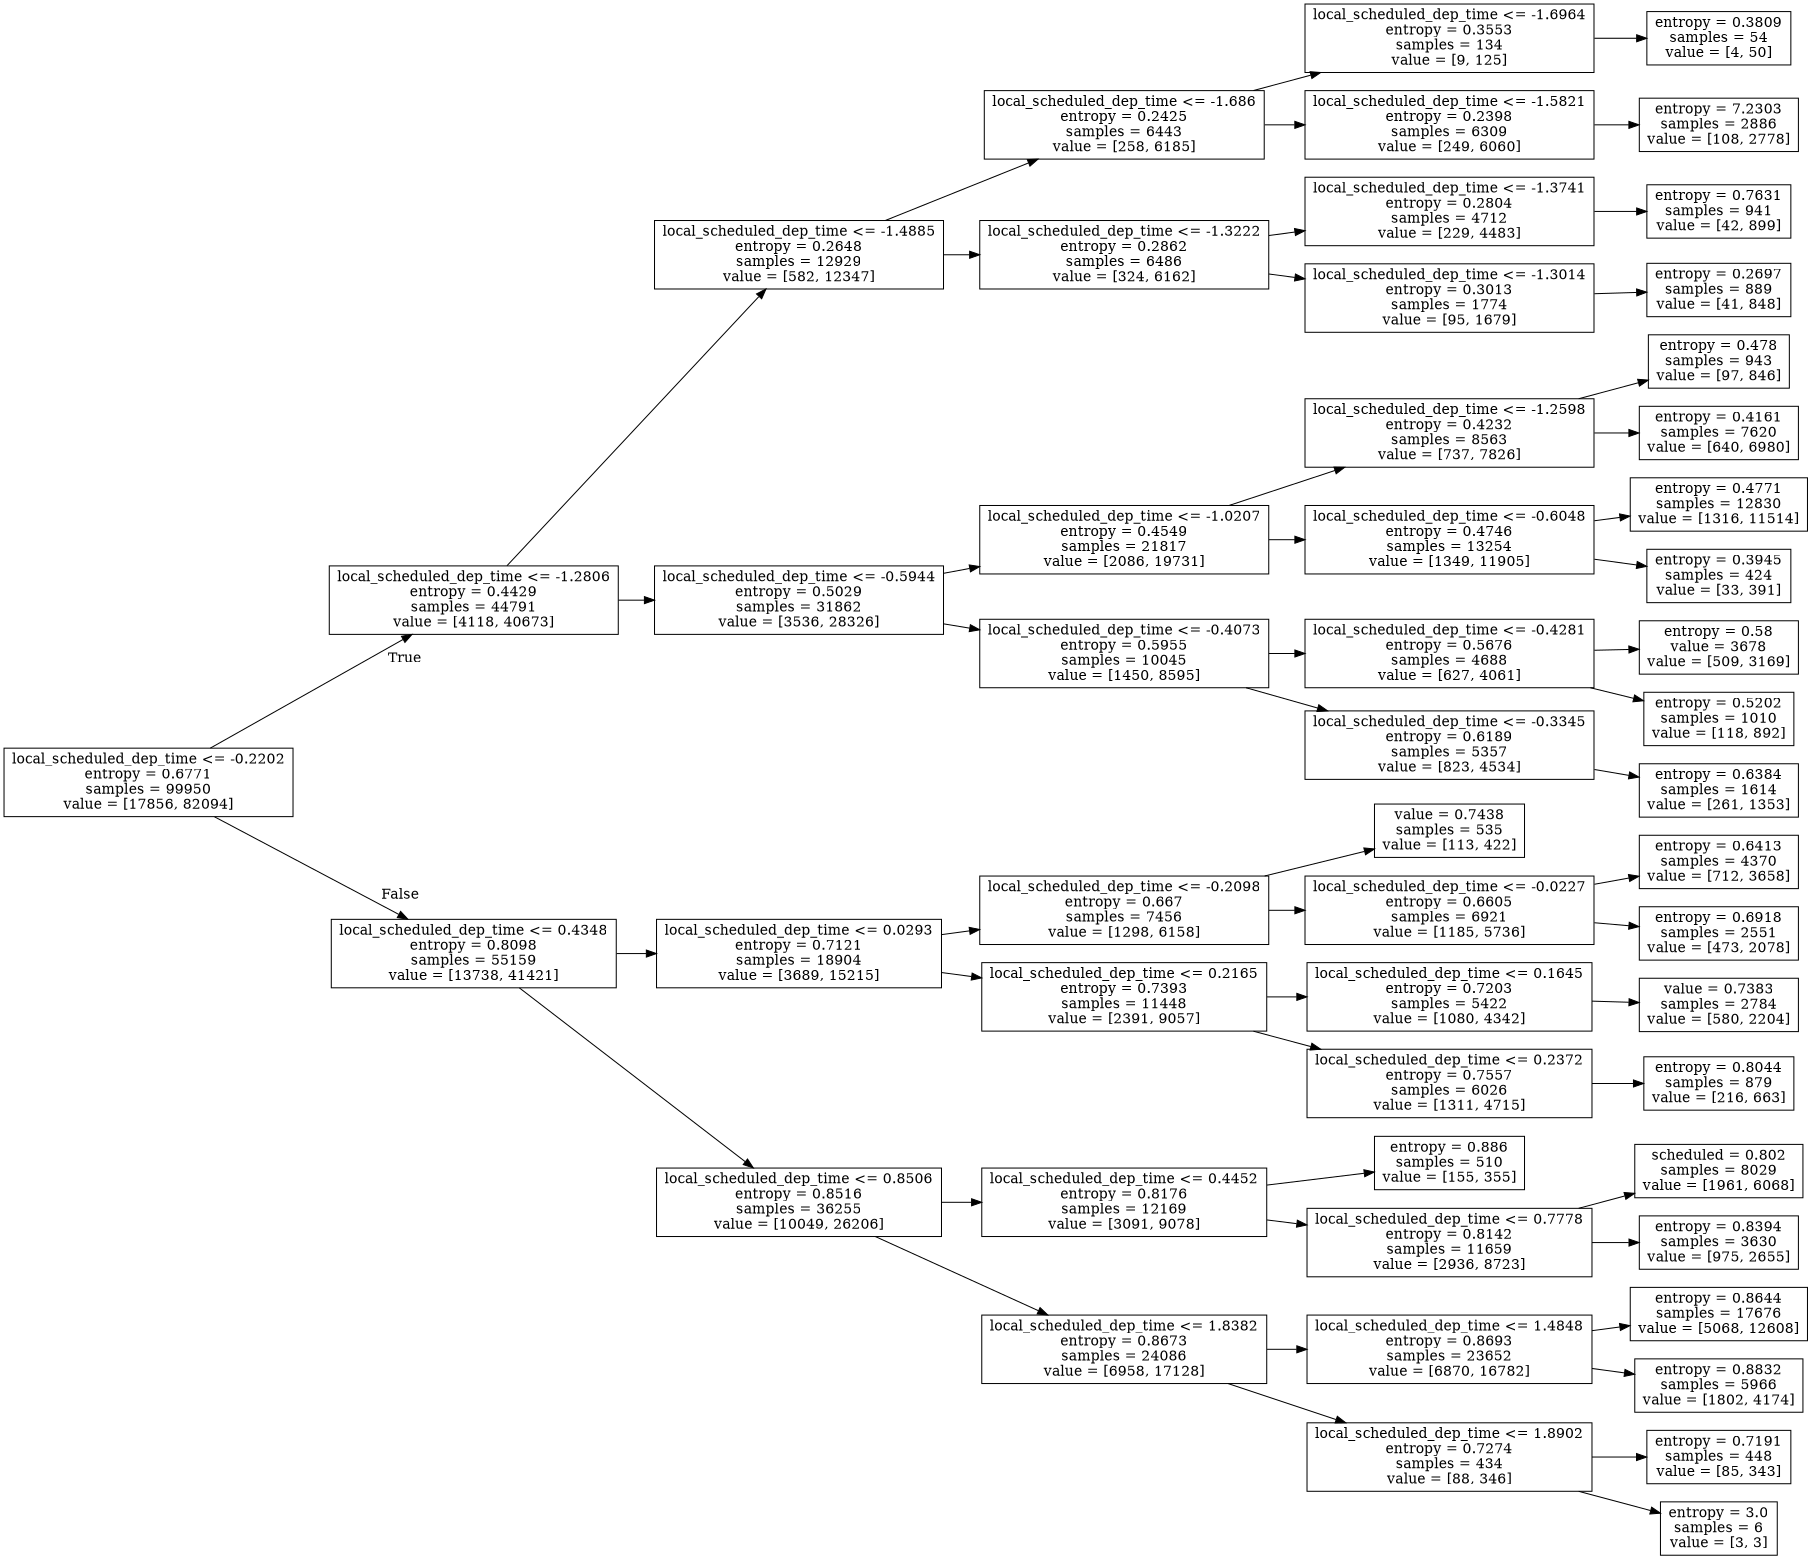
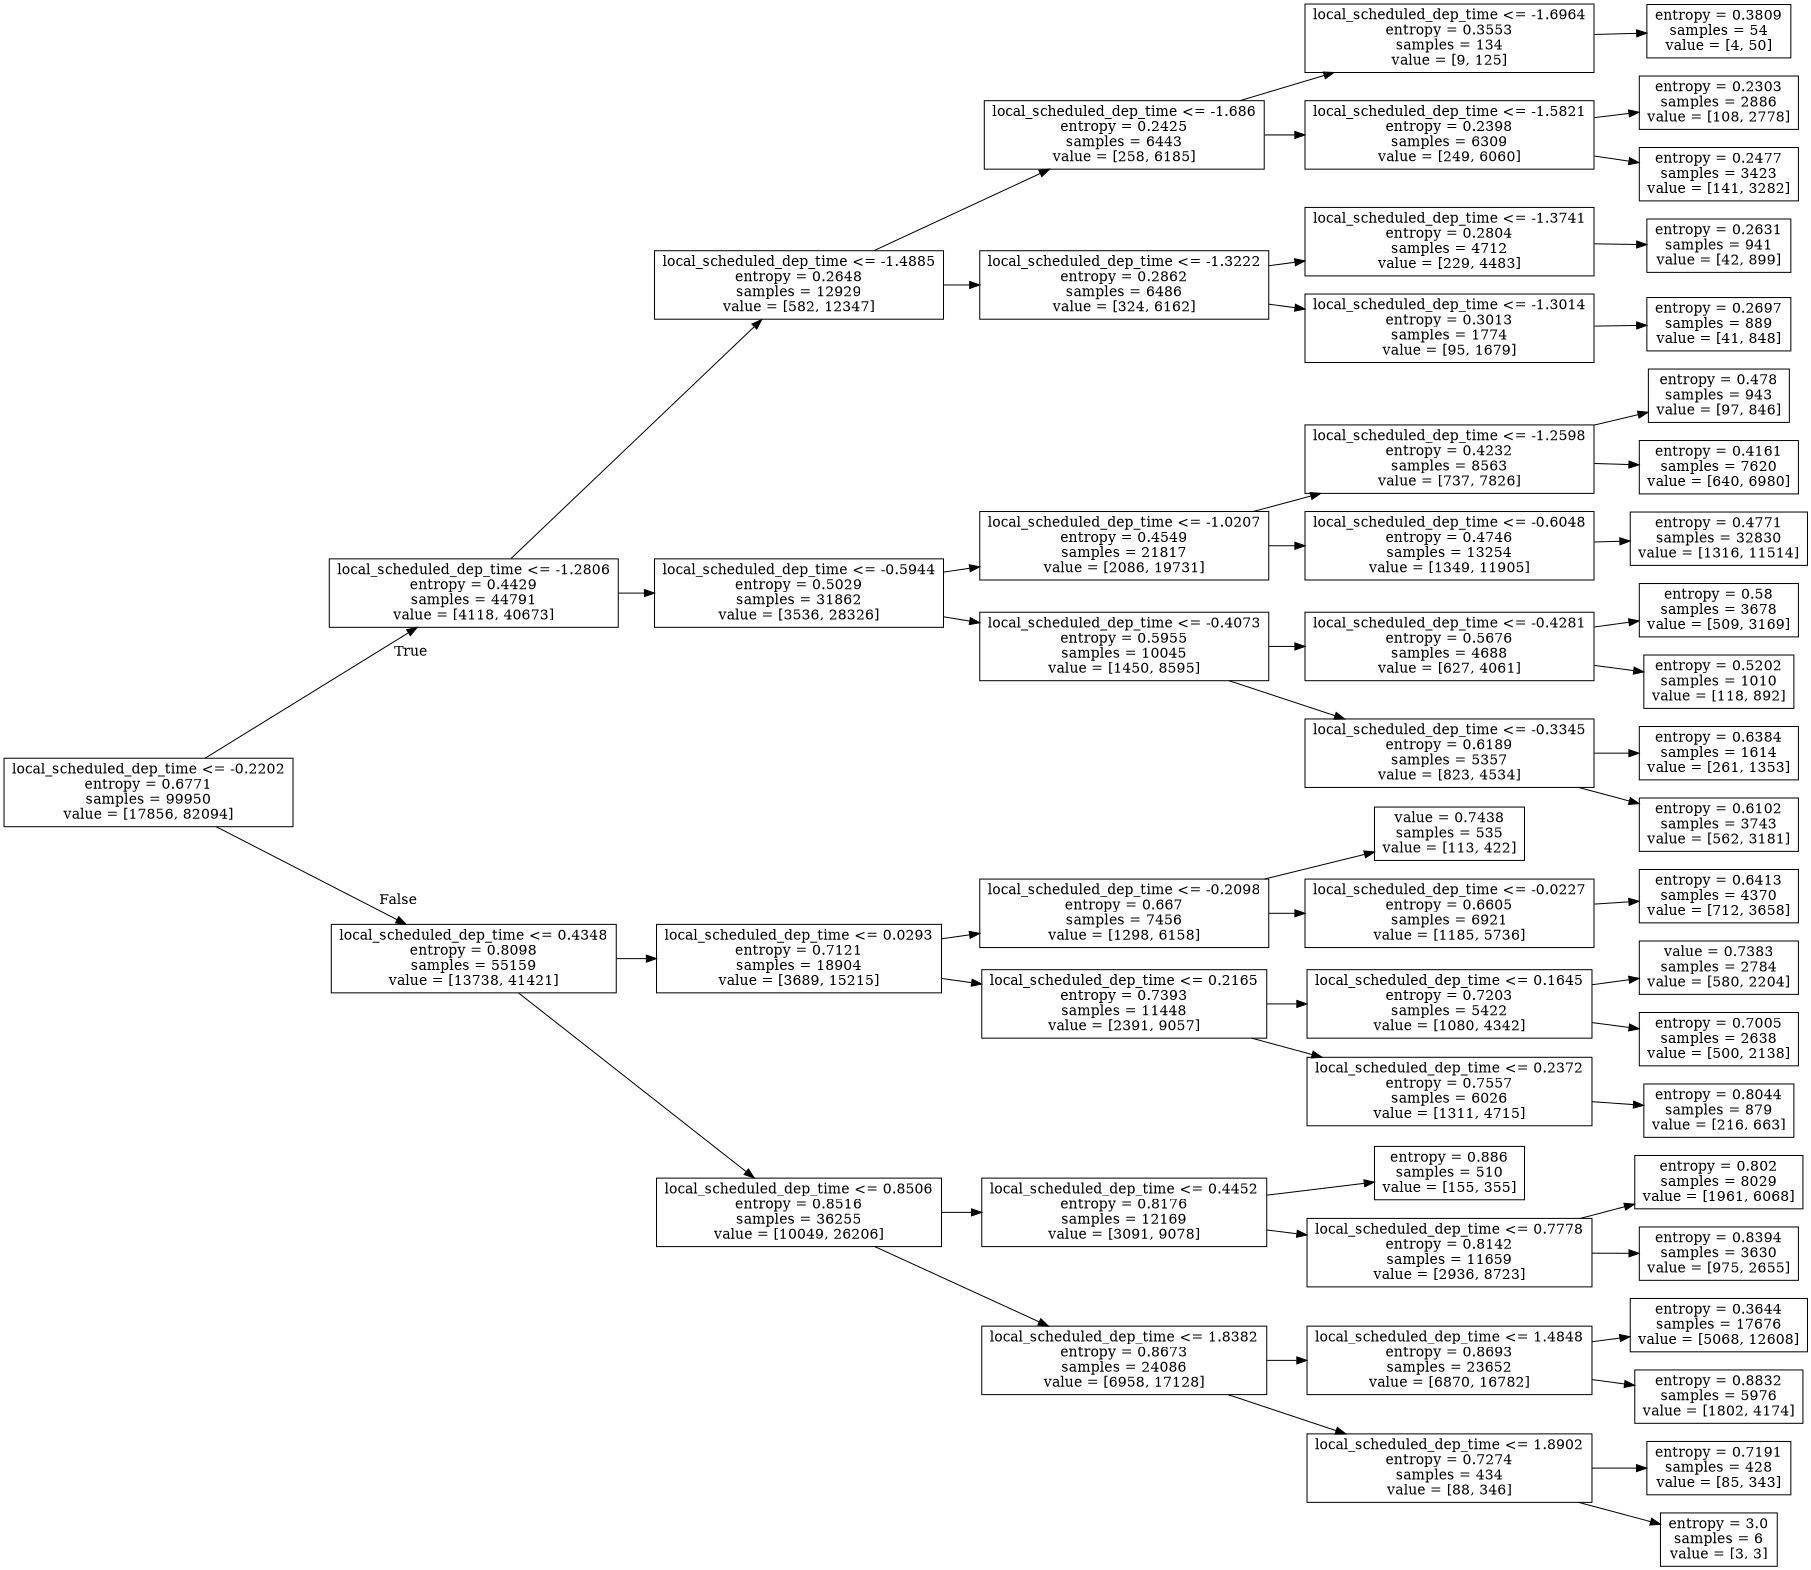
node "entropy = 7.2303 samples = 2886 value = [108, 2778]": label "entropy = 7.2303 samples = 2886 value = [108, 2778]" -> "entropy = 0.2303 samples = 2886 value = [108, 2778]"
node "entropy = 0.2477 samples = 3423 value = [141, 3282]": added
node "entropy = 0.7631 samples = 941 value = [42, 899]": label "entropy = 0.7631 samples = 941 value = [42, 899]" -> "entropy = 0.2631 samples = 941 value = [42, 899]"
node "entropy = 0.4771 samples = 12830 value = [1316, 11514]": label "entropy = 0.4771 samples = 12830 value = [1316, 11514]" -> "entropy = 0.4771 samples = 32830 value = [1316, 11514]"
node "entropy = 0.3945 samples = 424 value = [33, 391]": removed
node "entropy = 0.58 value = 3678 value = [509, 3169]": label "entropy = 0.58 value = 3678 value = [509, 3169]" -> "entropy = 0.58 samples = 3678 value = [509, 3169]"
node "entropy = 0.6102 samples = 3743 value = [562, 3181]": added
node "entropy = 0.6918 samples = 2551 value = [473, 2078]": removed
node "entropy = 0.7005 samples = 2638 value = [500, 2138]": added
node "scheduled = 0.802 samples = 8029 value = [1961, 6068]": label "scheduled = 0.802 samples = 8029 value = [1961, 6068]" -> "entropy = 0.802 samples = 8029 value = [1961, 6068]"
node "entropy = 0.8644 samples = 17676 value = [5068, 12608]": label "entropy = 0.8644 samples = 17676 value = [5068, 12608]" -> "entropy = 0.3644 samples = 17676 value = [5068, 12608]"
node "entropy = 0.8832 samples = 5966 value = [1802, 4174]": label "entropy = 0.8832 samples = 5966 value = [1802, 4174]" -> "entropy = 0.8832 samples = 5976 value = [1802, 4174]"
node "entropy = 0.7191 samples = 448 value = [85, 343]": label "entropy = 0.7191 samples = 448 value = [85, 343]" -> "entropy = 0.7191 samples = 428 value = [85, 343]"
